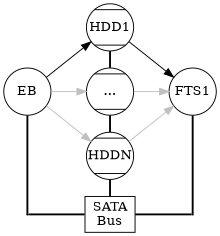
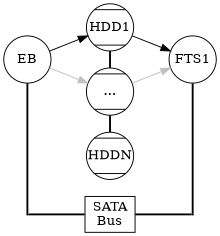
edge "EB" -> "HDDN": removed
edge "HDDN" -> "FTS1": removed
edge "HDDN" -- "SATA Bus": removed
